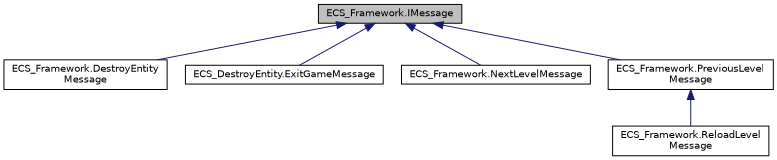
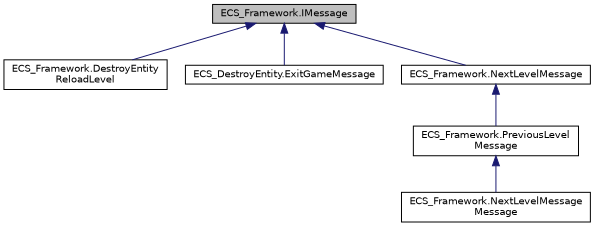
edge "ECS_Framework.PreviousLevel Message" -> "ECS_Framework.IMessage": now "ECS_Framework.PreviousLevel Message" -> "ECS_Framework.NextLevelMessage"
node "ECS_Framework.DestroyEntity Message": label "ECS_Framework.DestroyEntity Message" -> "ECS_Framework.DestroyEntity ReloadLevel"
node "ECS_Framework.ReloadLevel Message": label "ECS_Framework.ReloadLevel Message" -> "ECS_Framework.NextLevelMessage Message"
